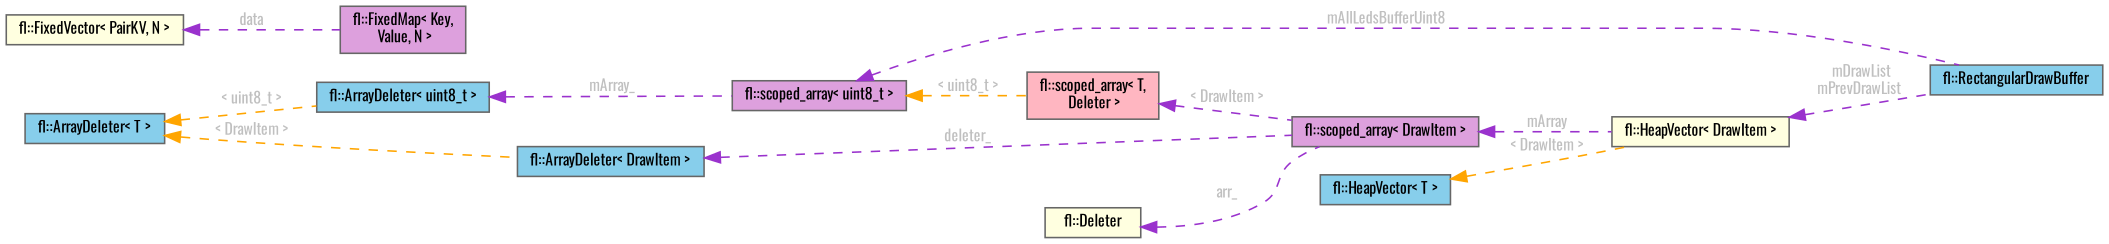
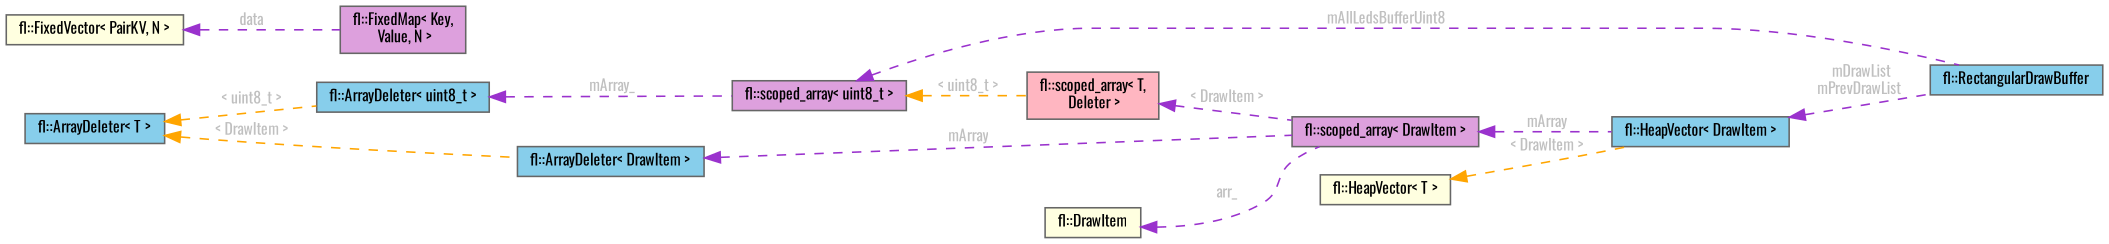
node "fl::HeapVector< DrawItem >": fillcolor lightyellow -> skyblue
edge "fl::scoped_array< DrawItem >" -> "fl::ArrayDeleter< DrawItem >": label " deleter_" -> " mArray"
node "fl::HeapVector< T >": fillcolor skyblue -> lightyellow
node "fl::Deleter": label "fl::Deleter" -> "fl::DrawItem"
